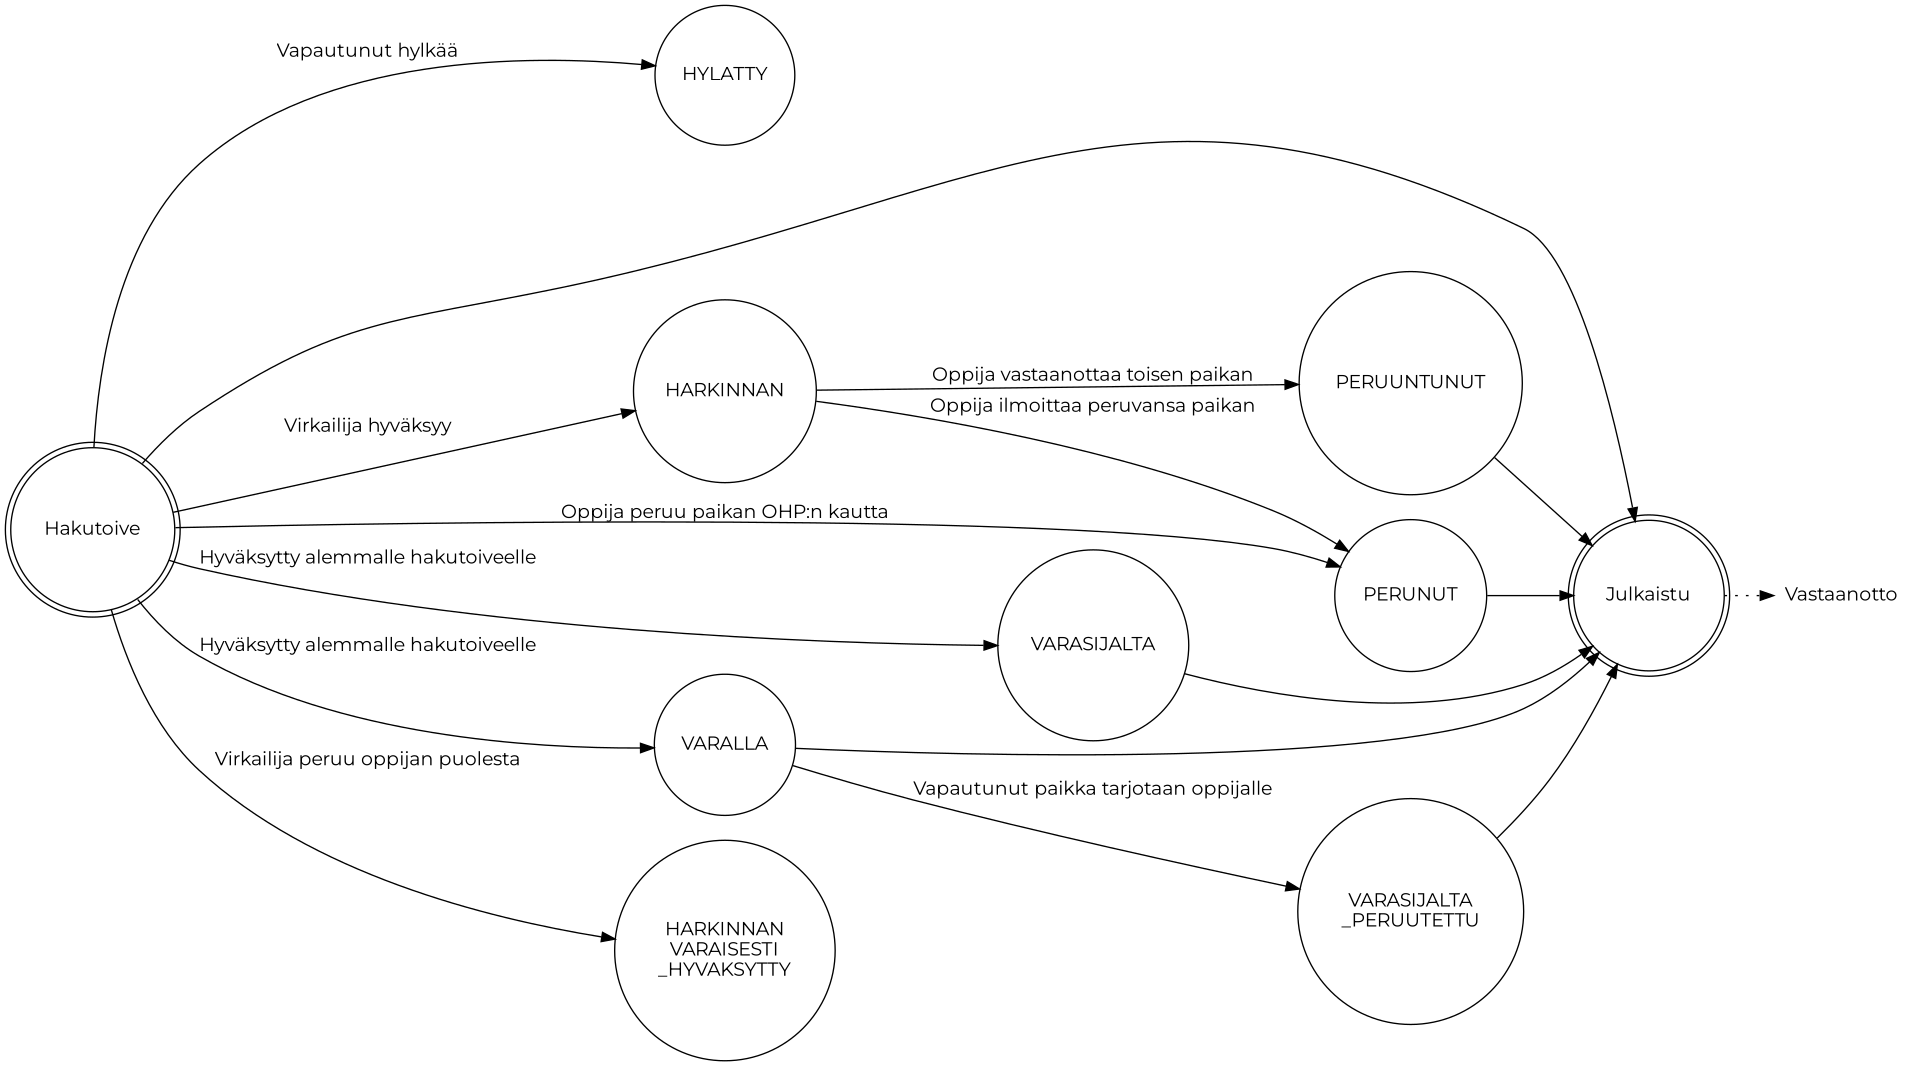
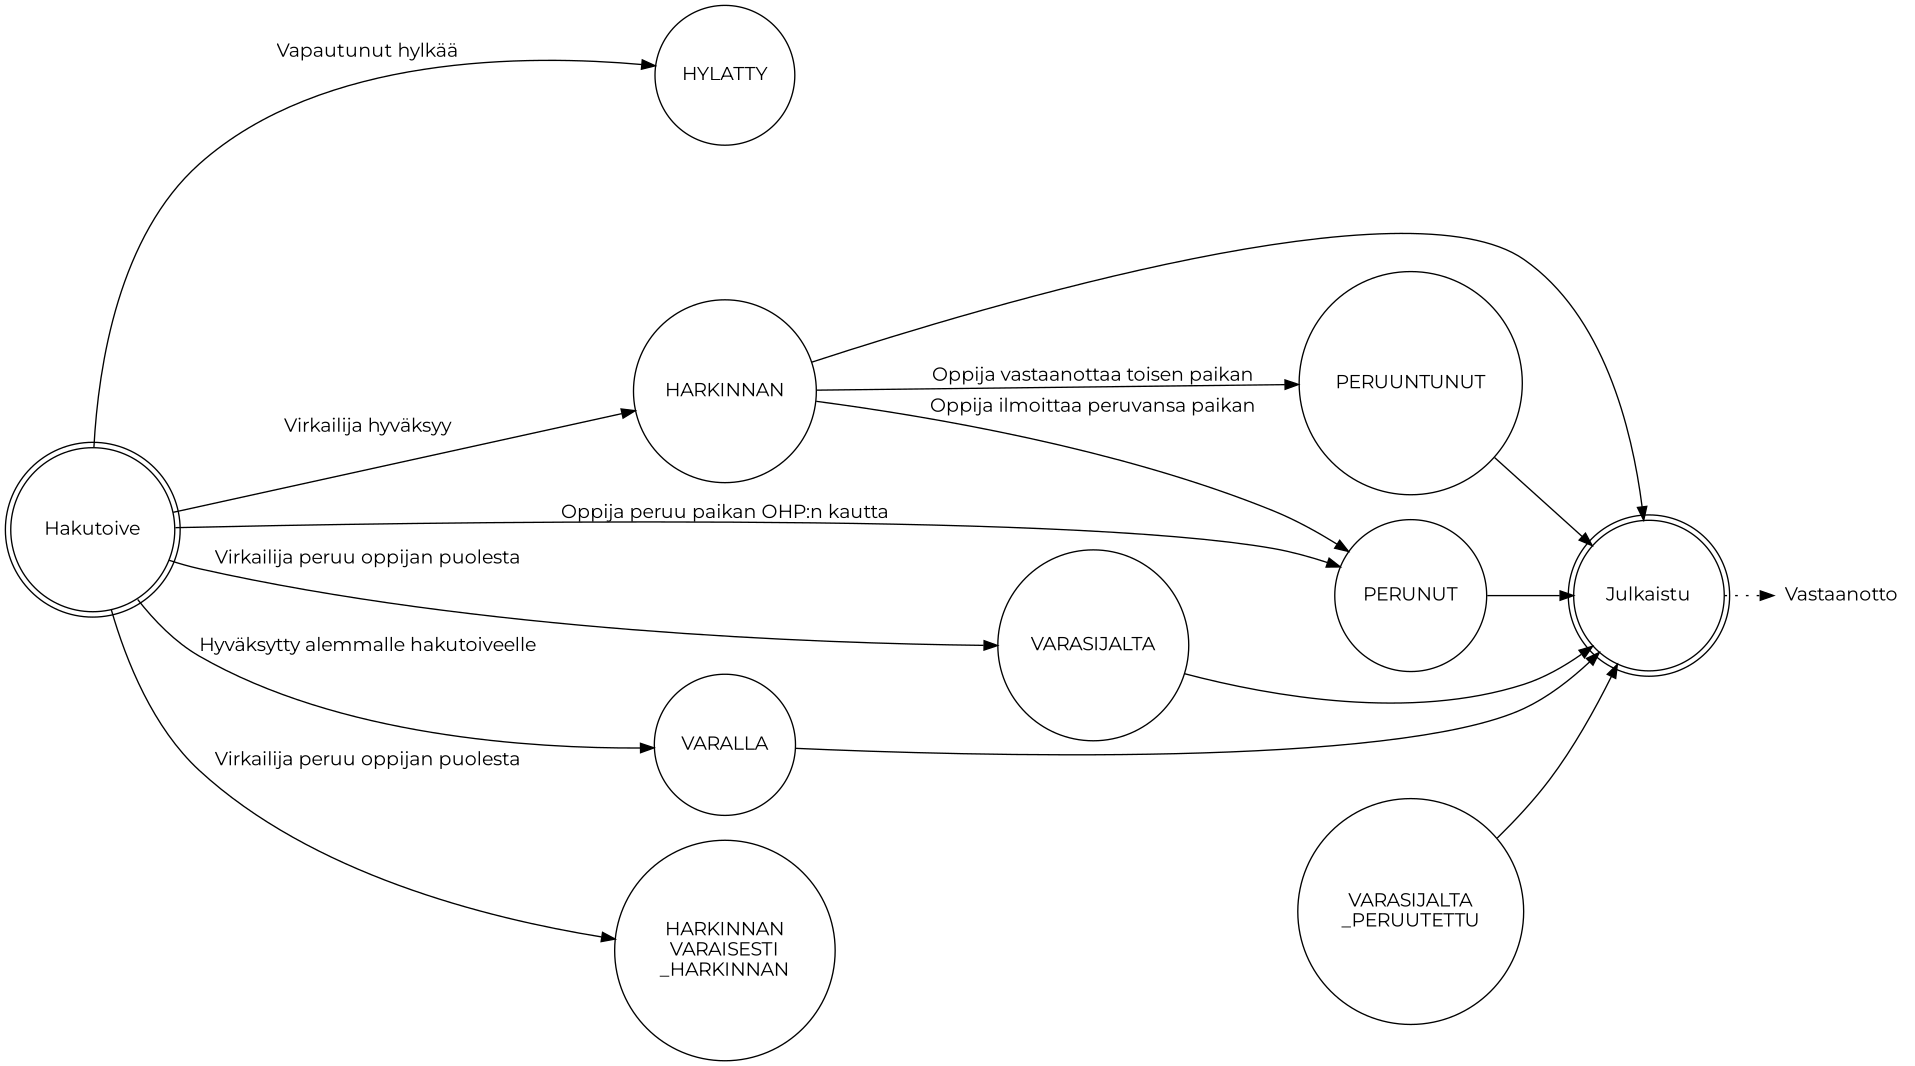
edge "Hakutoive" -> "Julkaistu": now "HARKINNAN" -> "Julkaistu"
edge "Hakutoive" -> "VARASIJALTA": label "Hyväksytty alemmalle hakutoiveelle" -> "Virkailija peruu oppijan puolesta"
edge "VARALLA" -> "VARASIJALTA _PERUUTETTU": removed, label "Vapautunut paikka tarjotaan oppijalle"
node "HARKINNAN VARAISESTI _HYVAKSYTTY": label "HARKINNAN VARAISESTI _HYVAKSYTTY" -> "HARKINNAN VARAISESTI _HARKINNAN"
